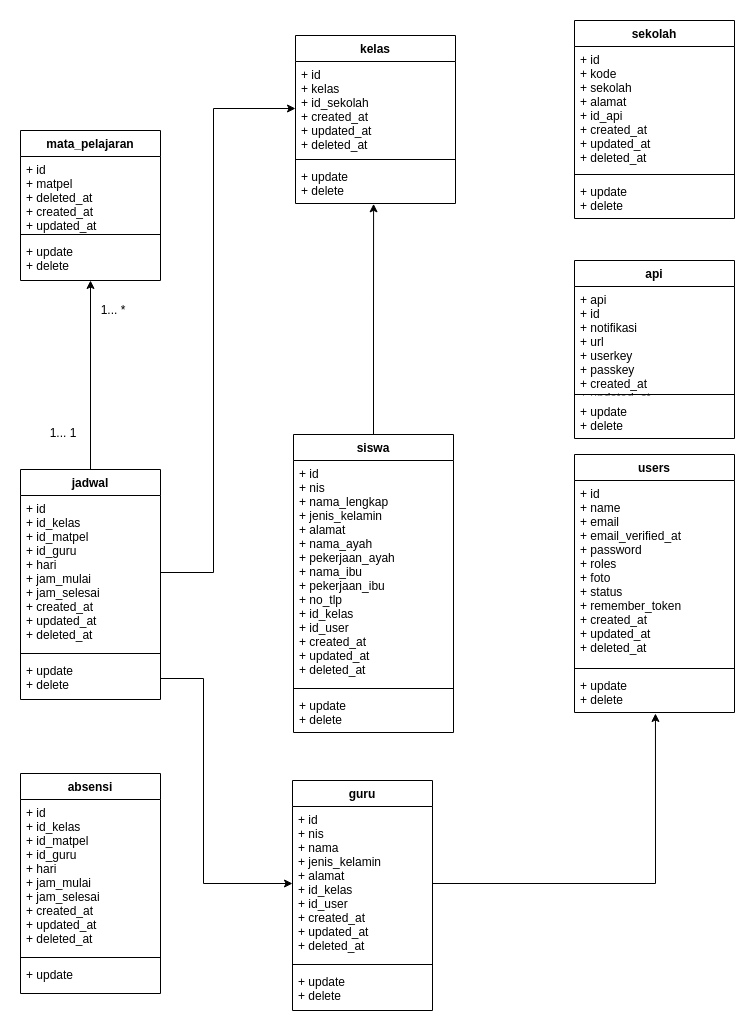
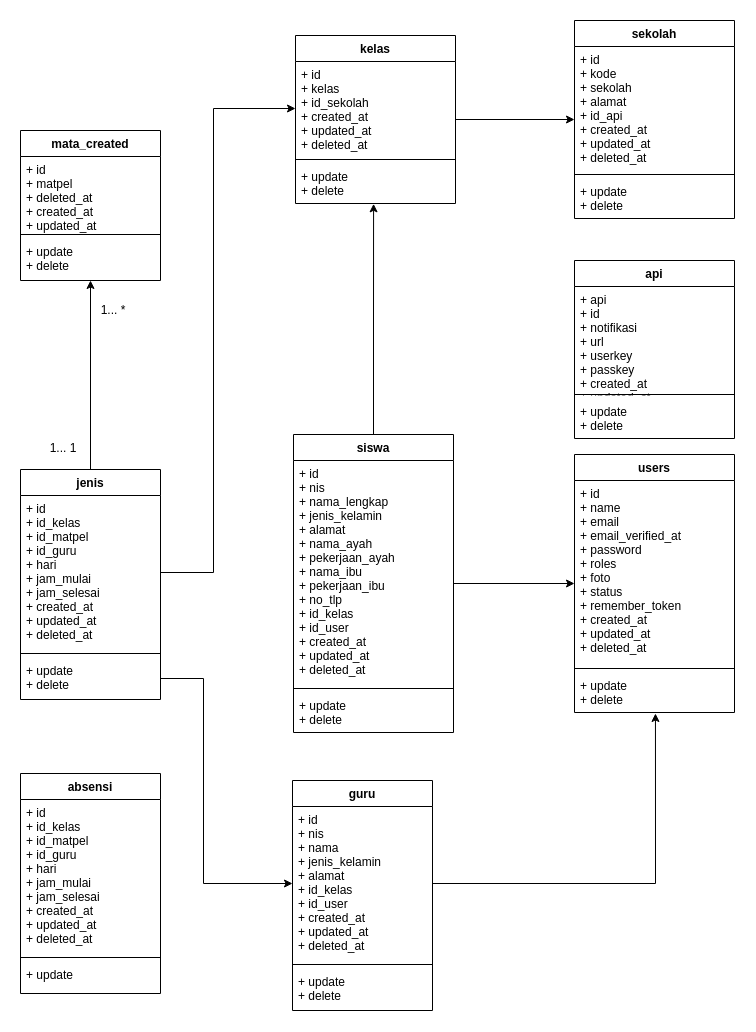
edge "kelas" -> "sekolah": added
node "mata_pelajaran": label "mata_pelajaran" -> "mata_created"
node "1... 1": moved (64, 434) -> (64, 449)
node "jadwal": label "jadwal" -> "jenis"
edge "siswa" -> "users": added
